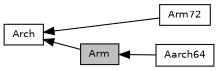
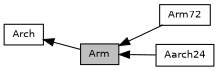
edge "Arm72" -> "Arch": now "Arm72" -> "Arm"
node "Aarch64": label "Aarch64" -> "Aarch24"
